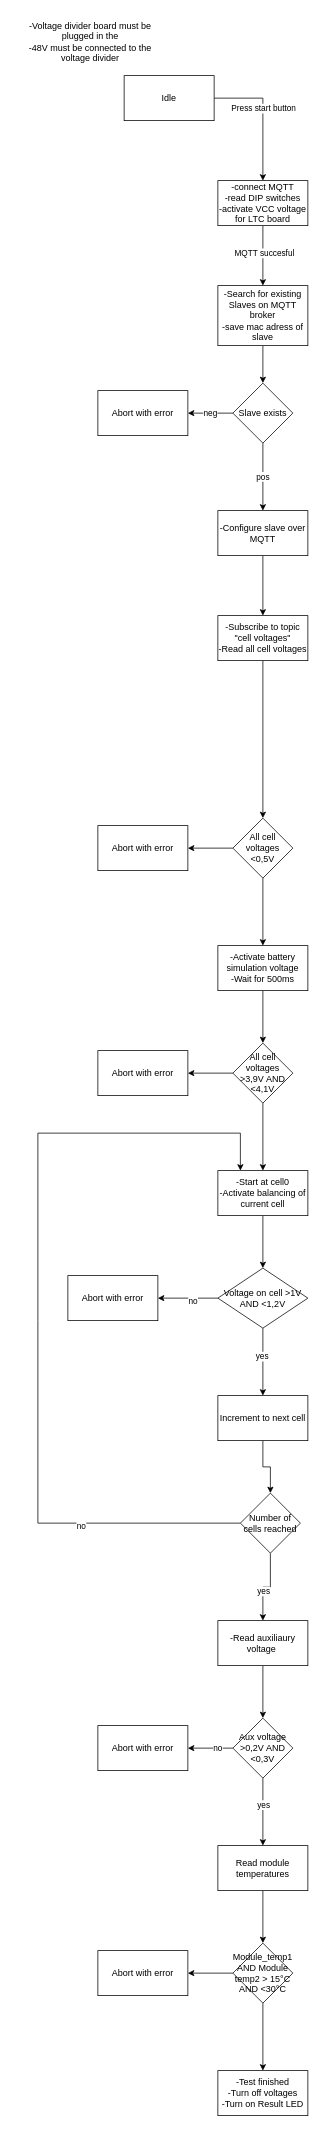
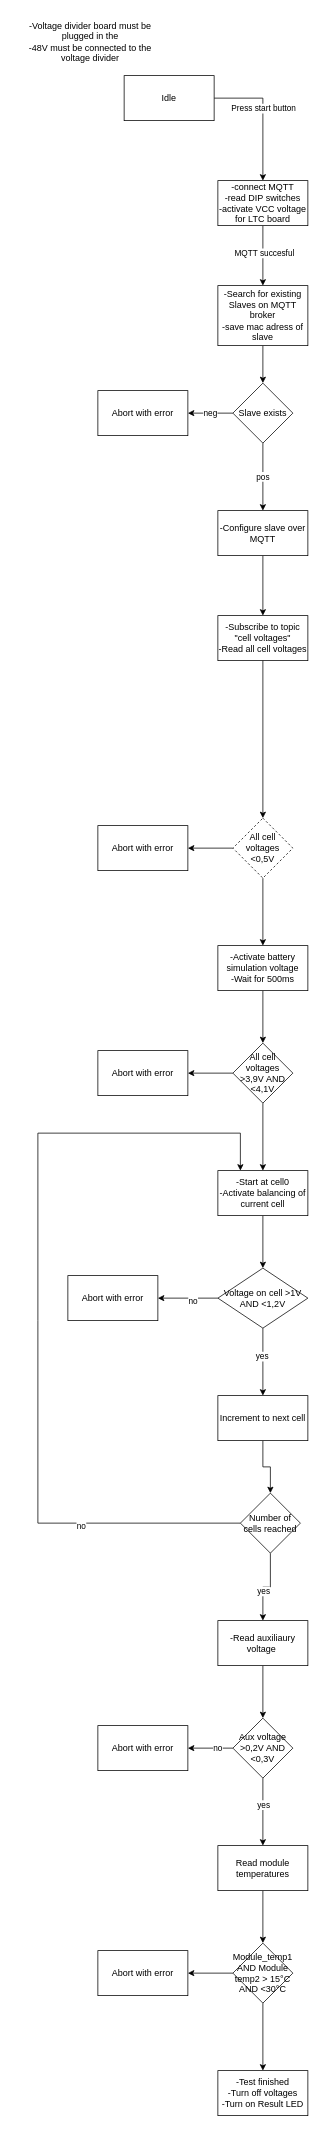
node "All cell voltages <0,5V": style solid -> dashed
